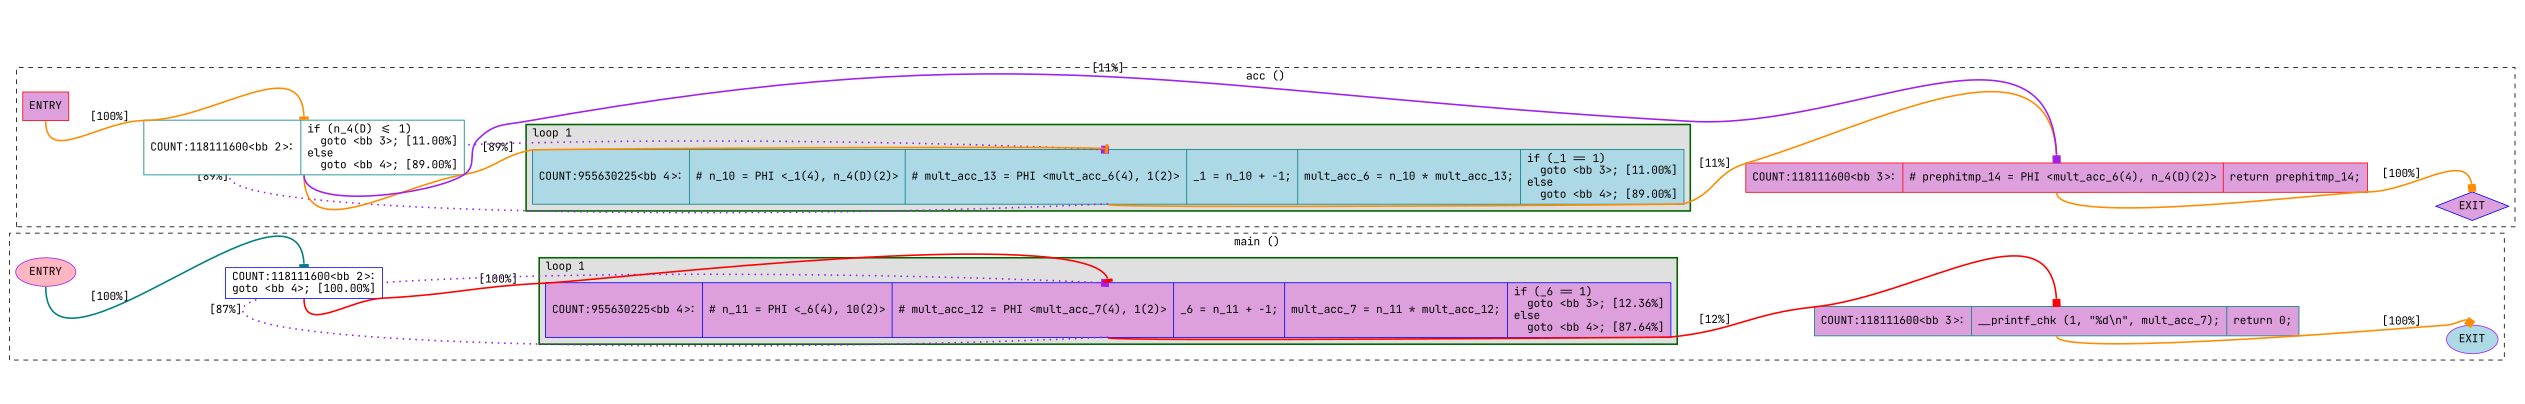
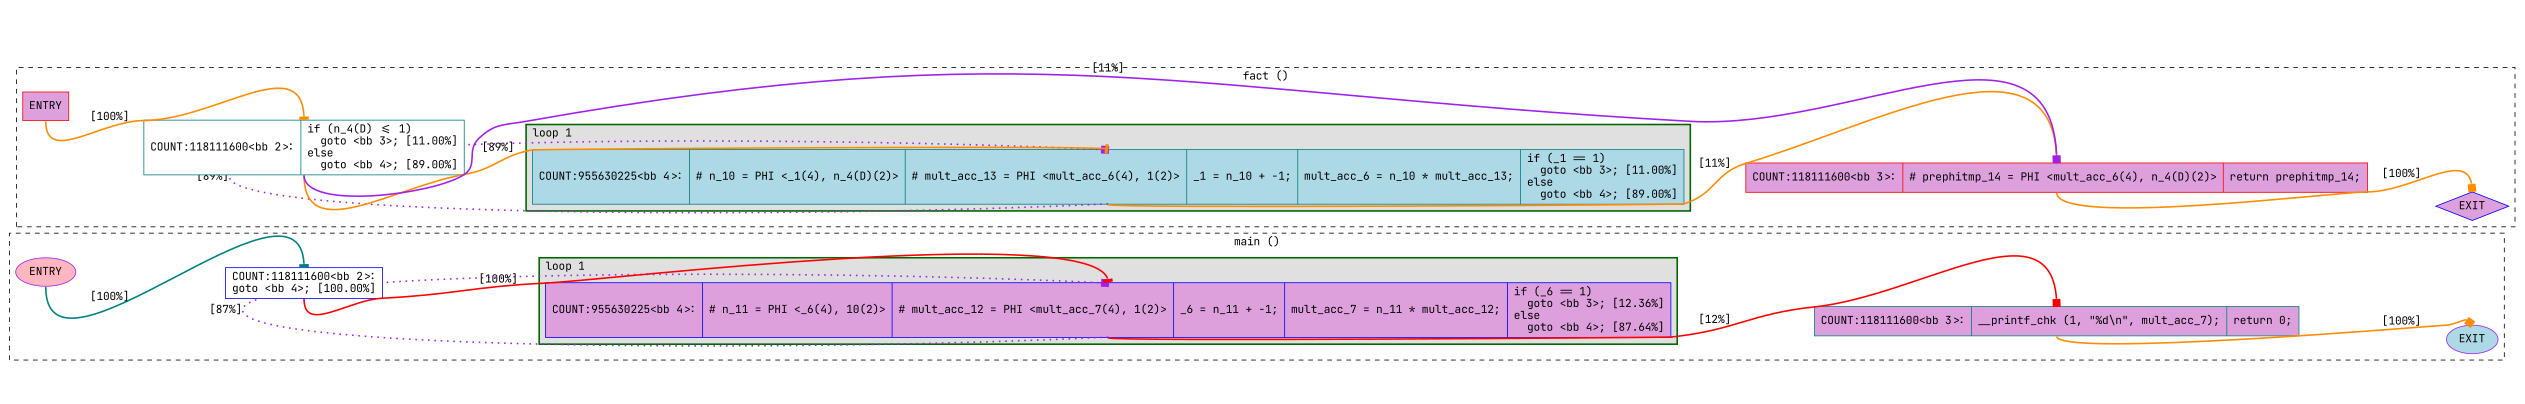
cluster "acc ()": label "acc ()" -> "fact ()"
